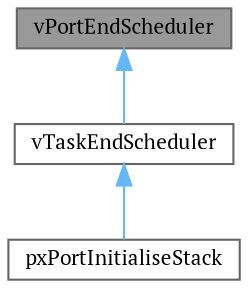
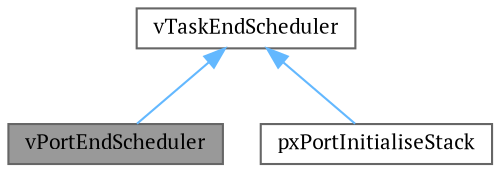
edge "vTaskEndScheduler" -> "vPortEndScheduler": reversed
